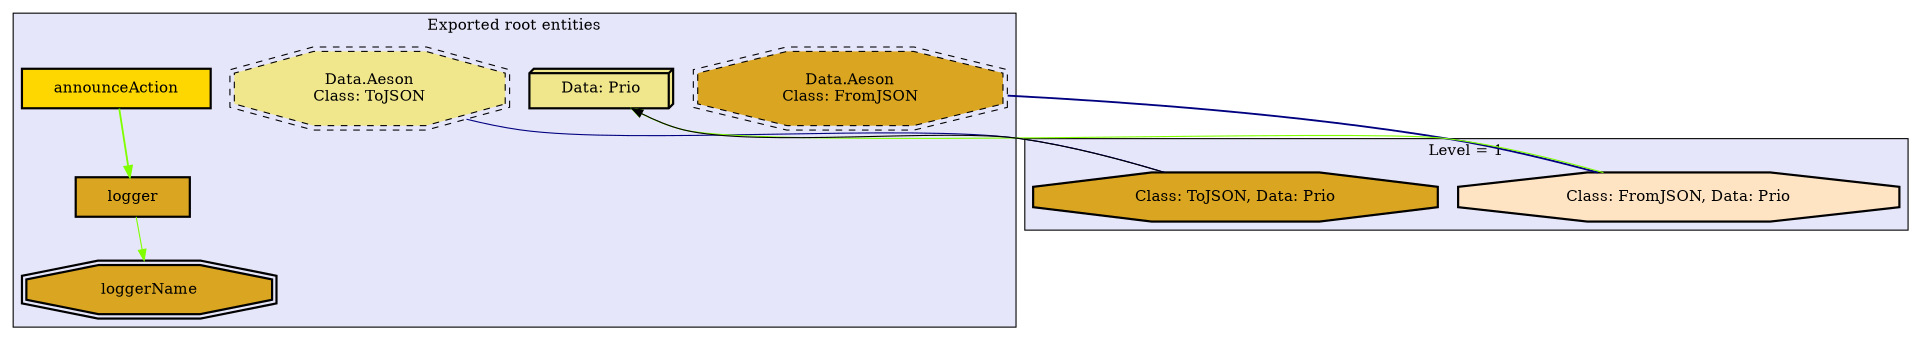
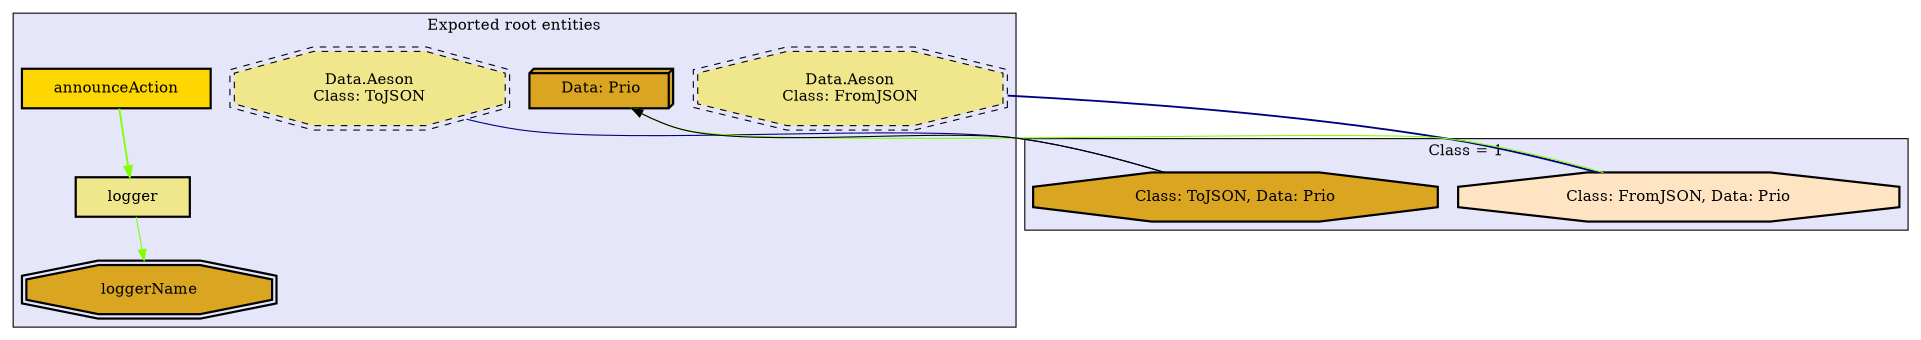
node "Data: Prio": fillcolor khaki -> goldenrod
node "Data.Aeson Class: FromJSON": fillcolor goldenrod -> khaki
cluster "Level = 1": label "Level = 1" -> "Class = 1"
node "logger": fillcolor goldenrod -> khaki
